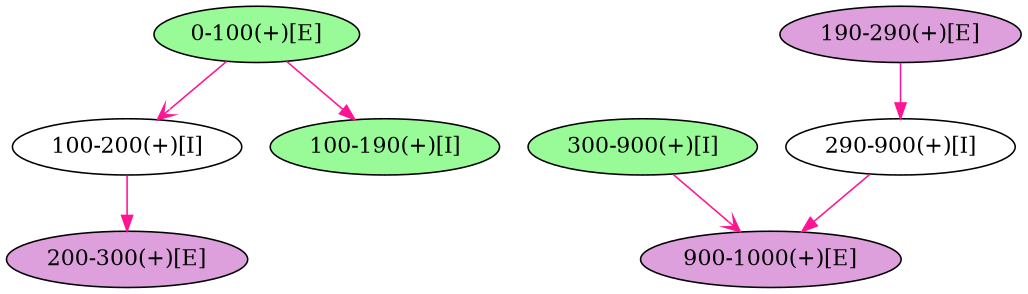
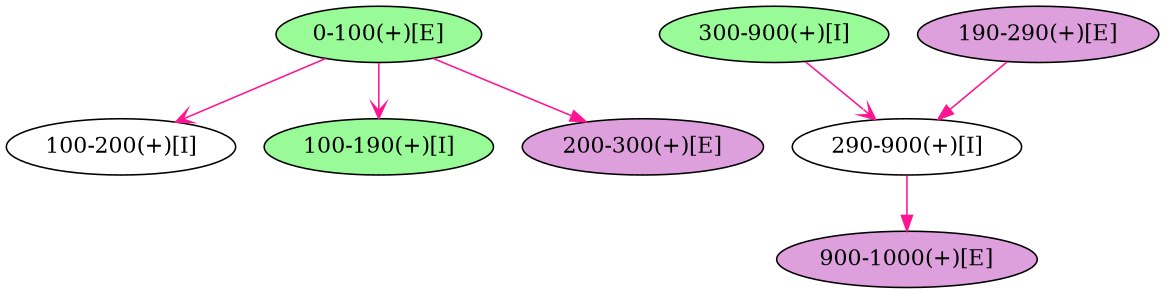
edge "0-100(+)[E]" -> "100-190(+)[I]": arrowhead normal -> vee
edge "100-200(+)[I]" -> "200-300(+)[E]": now "0-100(+)[E]" -> "200-300(+)[E]"
edge "300-900(+)[I]" -> "900-1000(+)[E]": now "300-900(+)[I]" -> "290-900(+)[I]"
